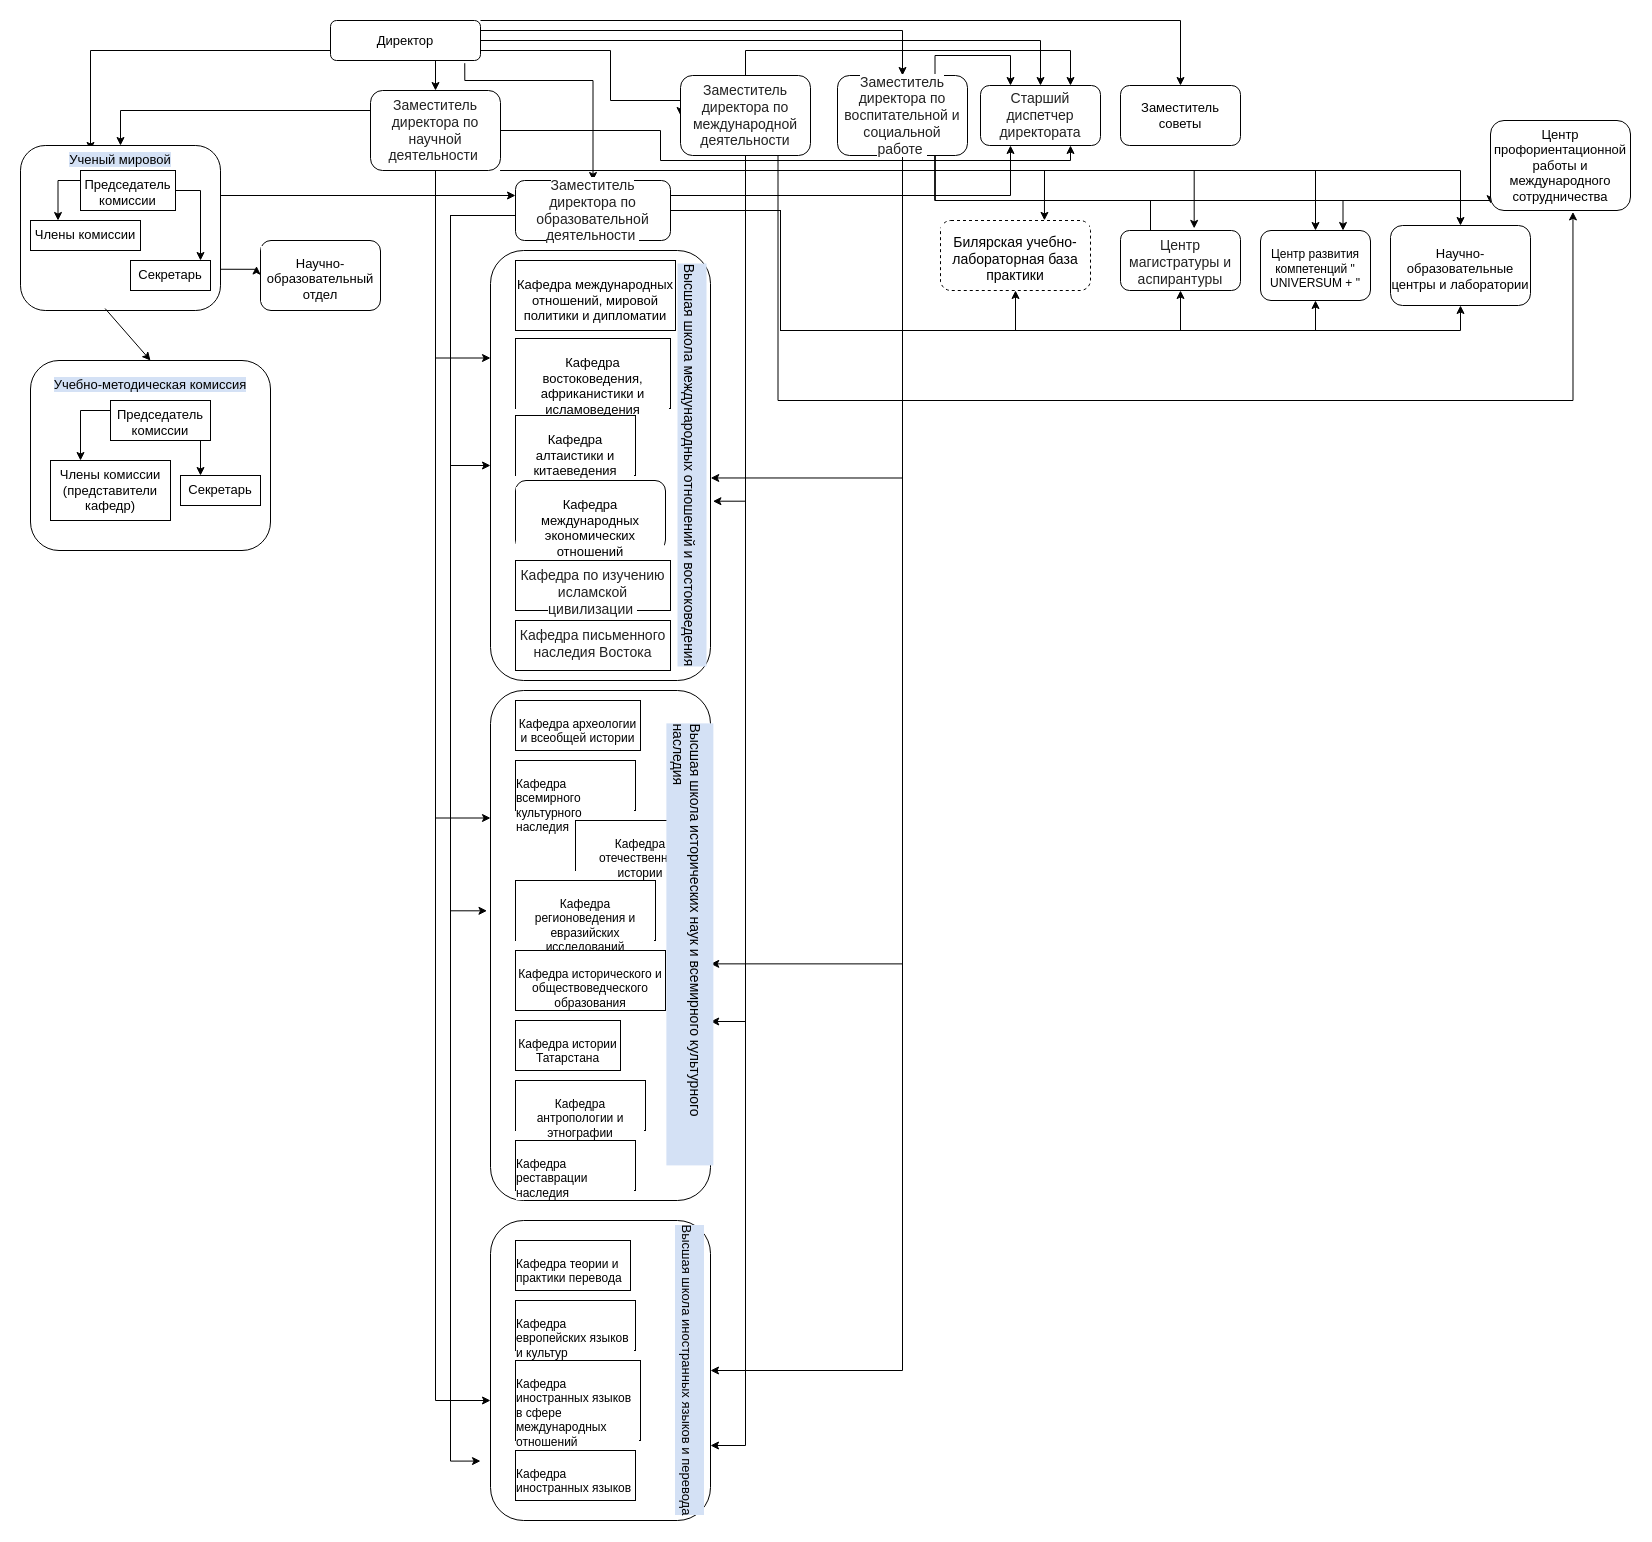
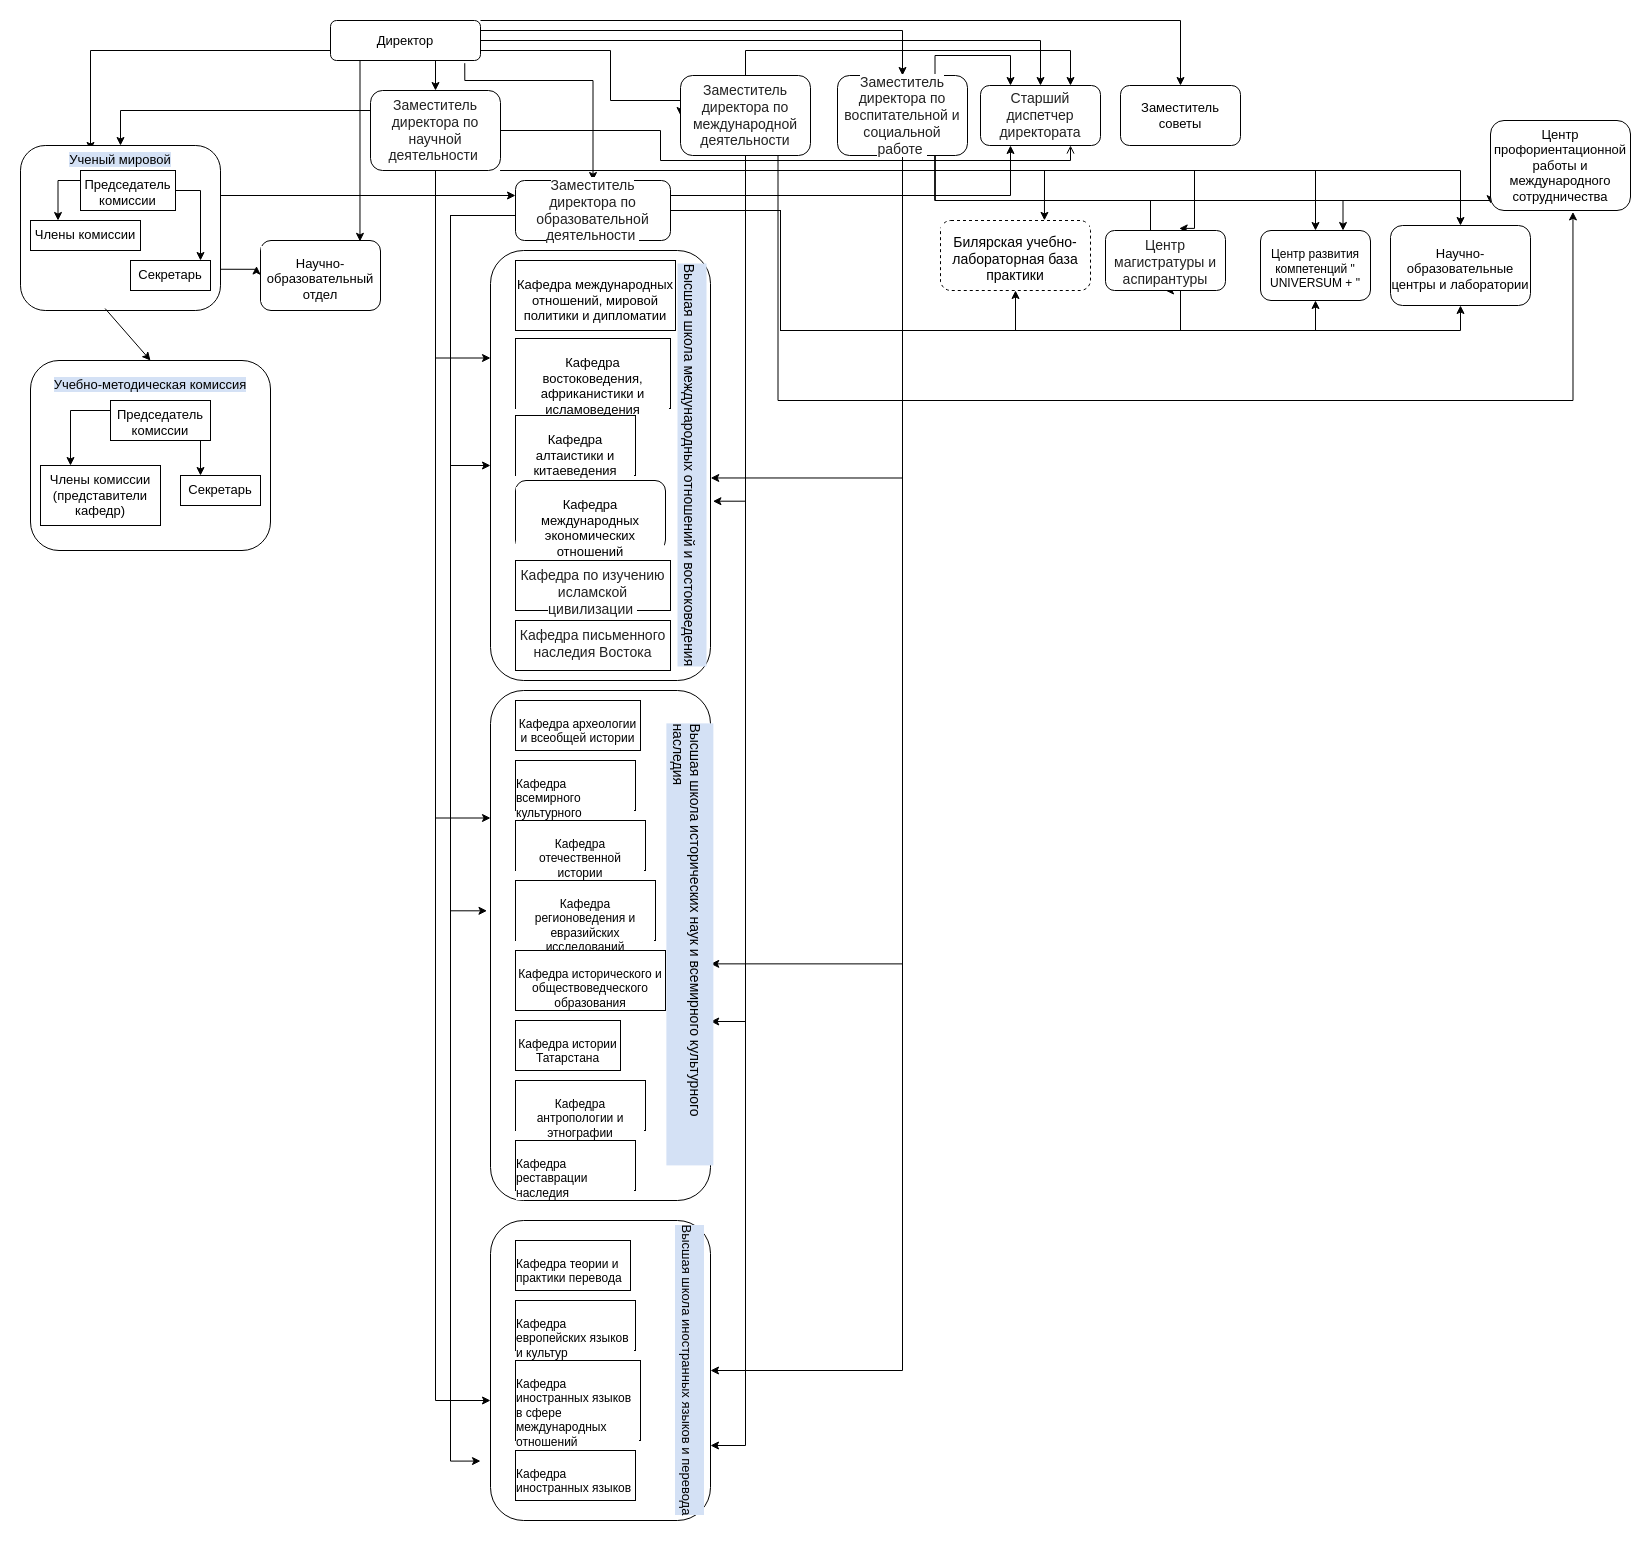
edge "Директор" -> "Научно-образовательный отдел": added
edge "Заместитель директора по научной деятельности" -> "Старший диспетчер директората": arrowhead classic -> open
node "Центр магистратуры и аспирантуры": moved (1181, 261) -> (1166, 261)
node "Члены комиссии (представители кафедр)": moved (111, 491) -> (101, 496)
node "Кафедра отечественной истории": moved (641, 846) -> (581, 846)
